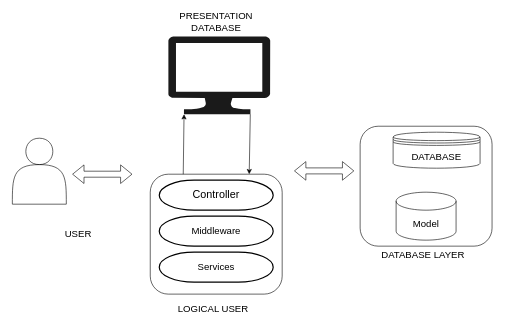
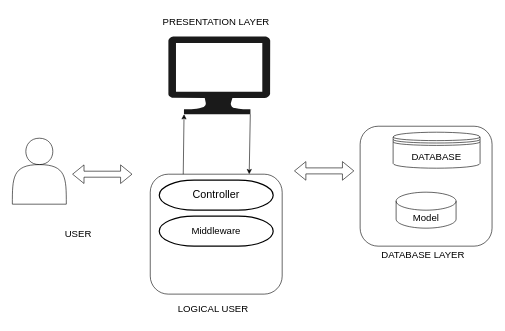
node "PRESENTATION DATABASE": label "PRESENTATION DATABASE" -> "PRESENTATION LAYER"
node "Model": size 60x48 -> 60x36
node "Services": removed
